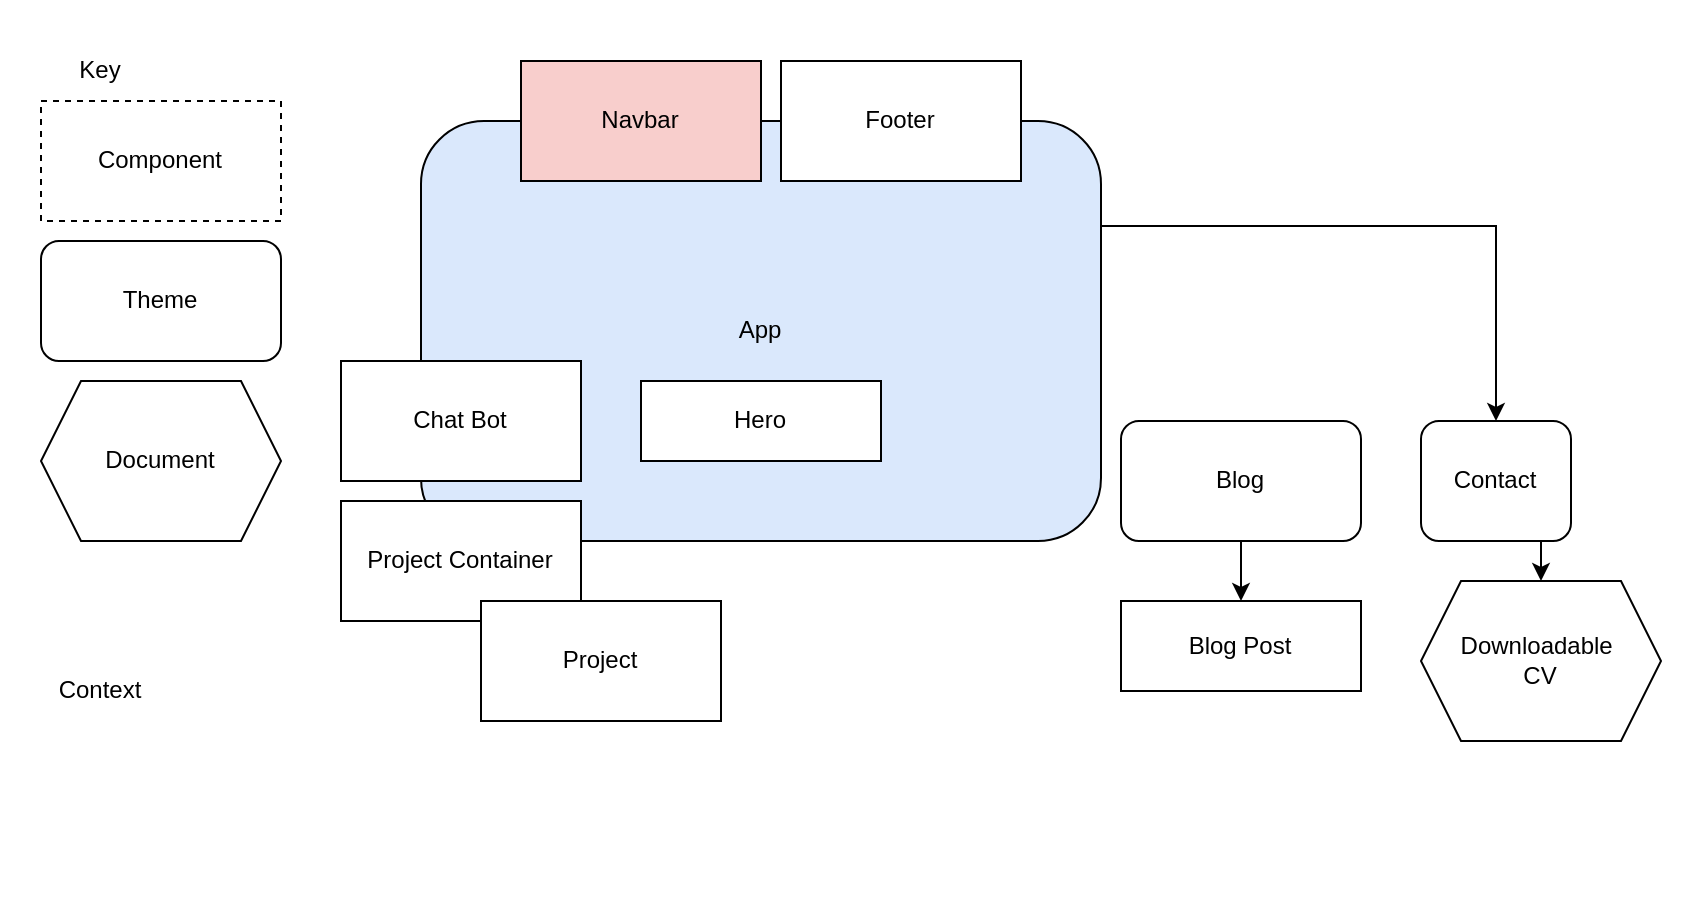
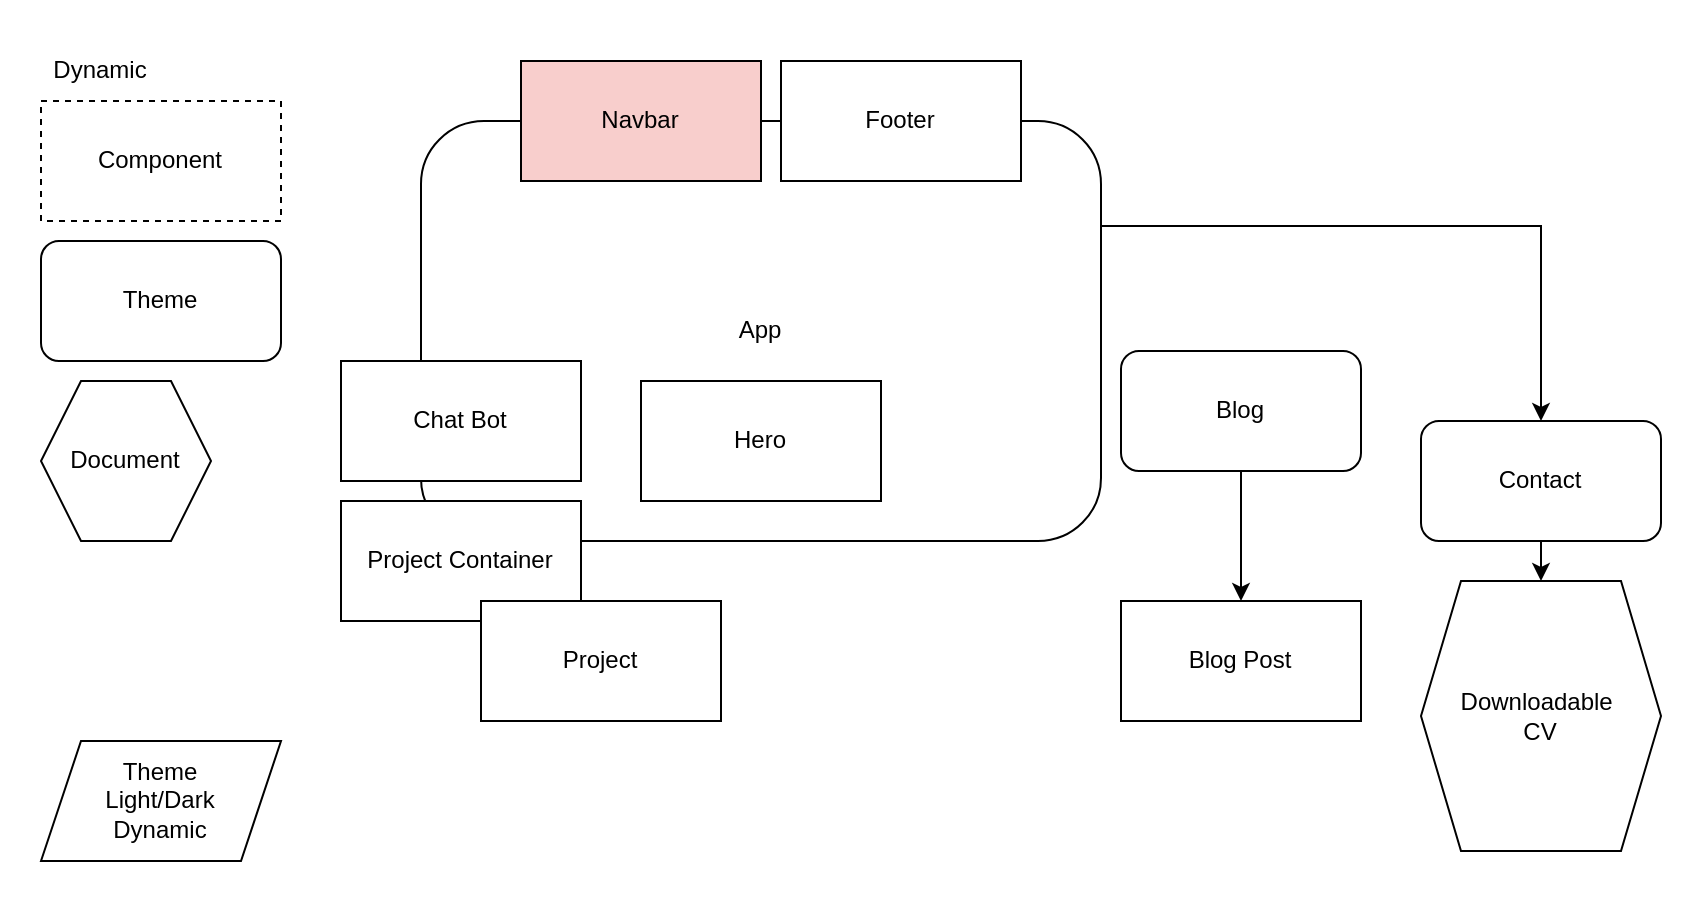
node "Key": label "Key" -> "Dynamic"
node "App": fillcolor #dae8fc -> #ffffff
node "Hero": size 240x80 -> 240x120
node "Document": size 240x160 -> 170x160
node "Blog": moved (1241, 481) -> (1241, 411)
node "Contact": size 150x120 -> 240x120
node "Blog Post": size 240x90 -> 240x120
node "Downloadable CV": size 240x160 -> 240x270
node "Context": removed
node "Theme Light/Dark Dynamic": added
